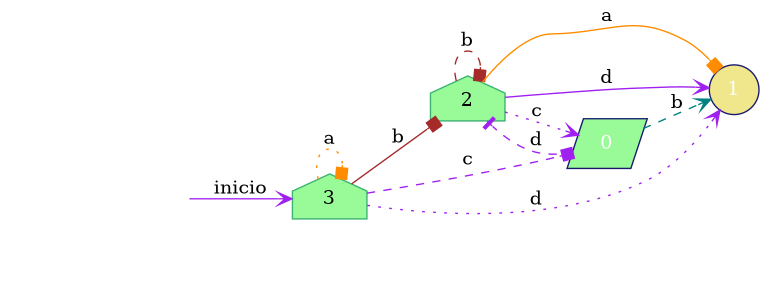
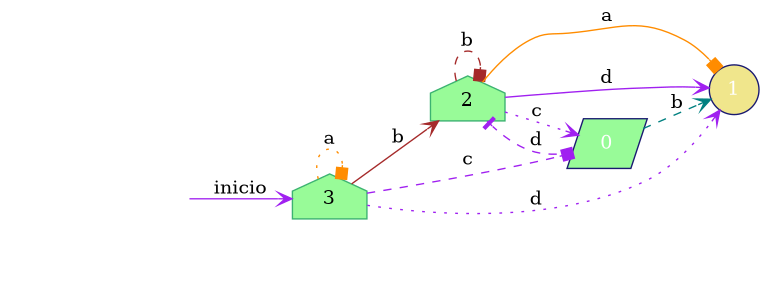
edge "3" -> "2": arrowhead box -> vee
